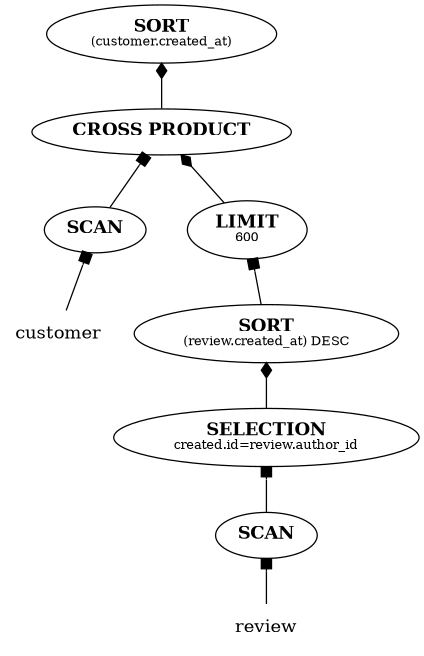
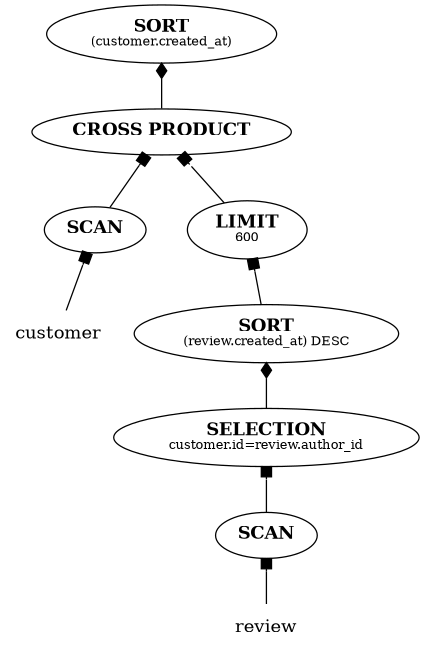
edge "LIMIT" -> "CROSS PRODUCT": arrowhead diamond -> box
node "SELECTION": text "created.id=review.author_id" -> "customer.id=review.author_id"
